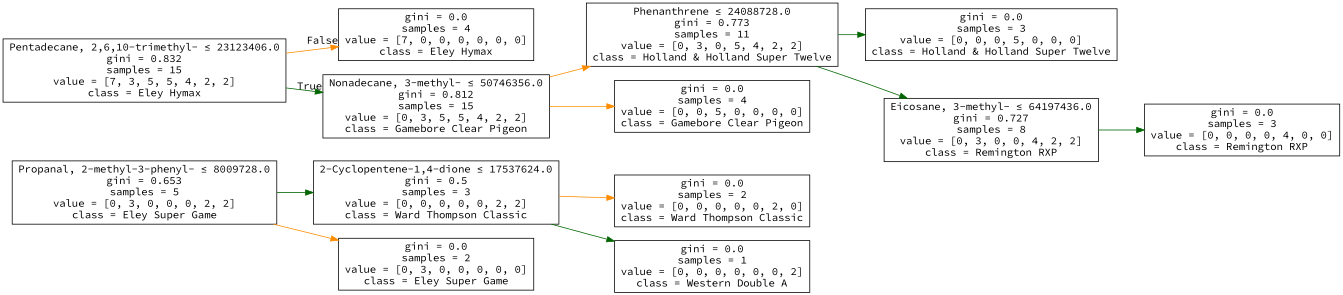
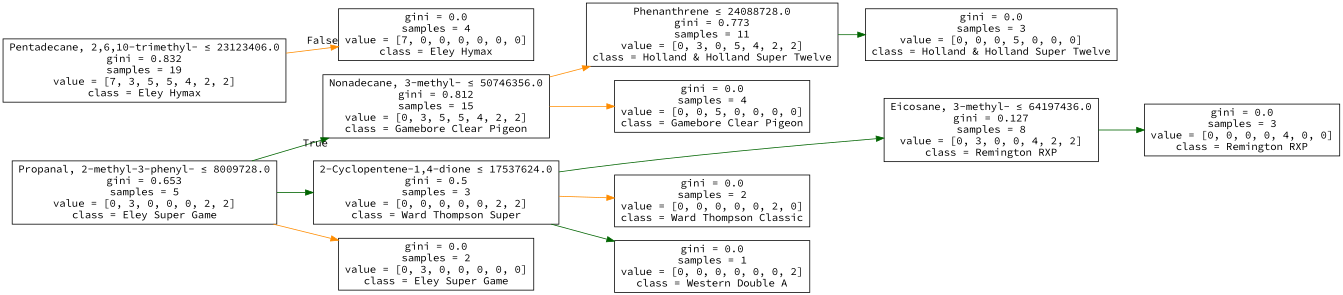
node "Pentadecane, 2,6,10-trimethyl- ≤ 23123406.0": text "samples = 15" -> "samples = 19"
edge "Phenanthrene ≤ 24088728.0" -> "Eicosane, 3-methyl- ≤ 64197436.0": now "2-Cyclopentene-1,4-dione ≤ 17537624.0" -> "Eicosane, 3-methyl- ≤ 64197436.0"
edge "Pentadecane, 2,6,10-trimethyl- ≤ 23123406.0" -> "Nonadecane, 3-methyl- ≤ 50746356.0": now "Propanal, 2-methyl-3-phenyl- ≤ 8009728.0" -> "Nonadecane, 3-methyl- ≤ 50746356.0"
node "Eicosane, 3-methyl- ≤ 64197436.0": text "gini = 0.727" -> "gini = 0.127"
node "2-Cyclopentene-1,4-dione ≤ 17537624.0": text "class = Ward Thompson Classic" -> "class = Ward Thompson Super"
